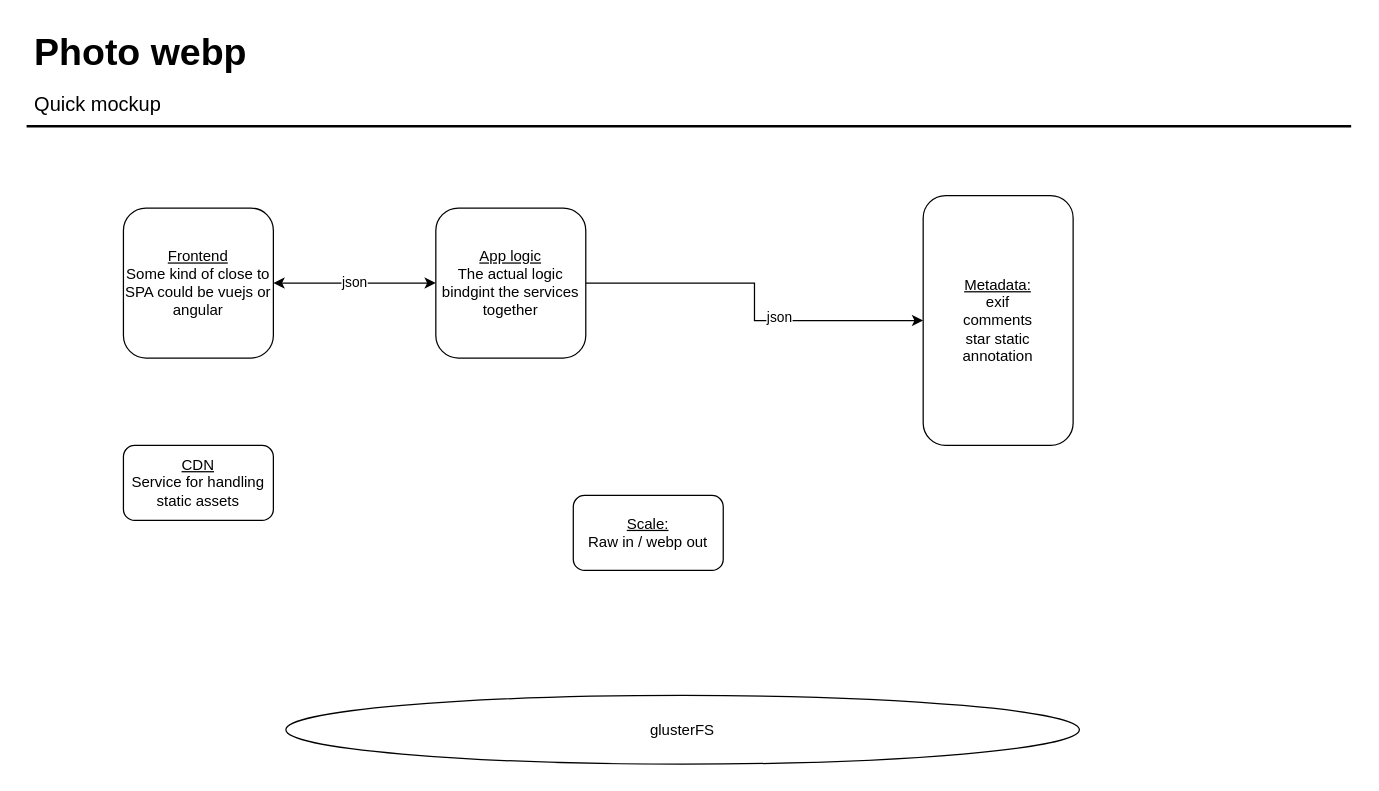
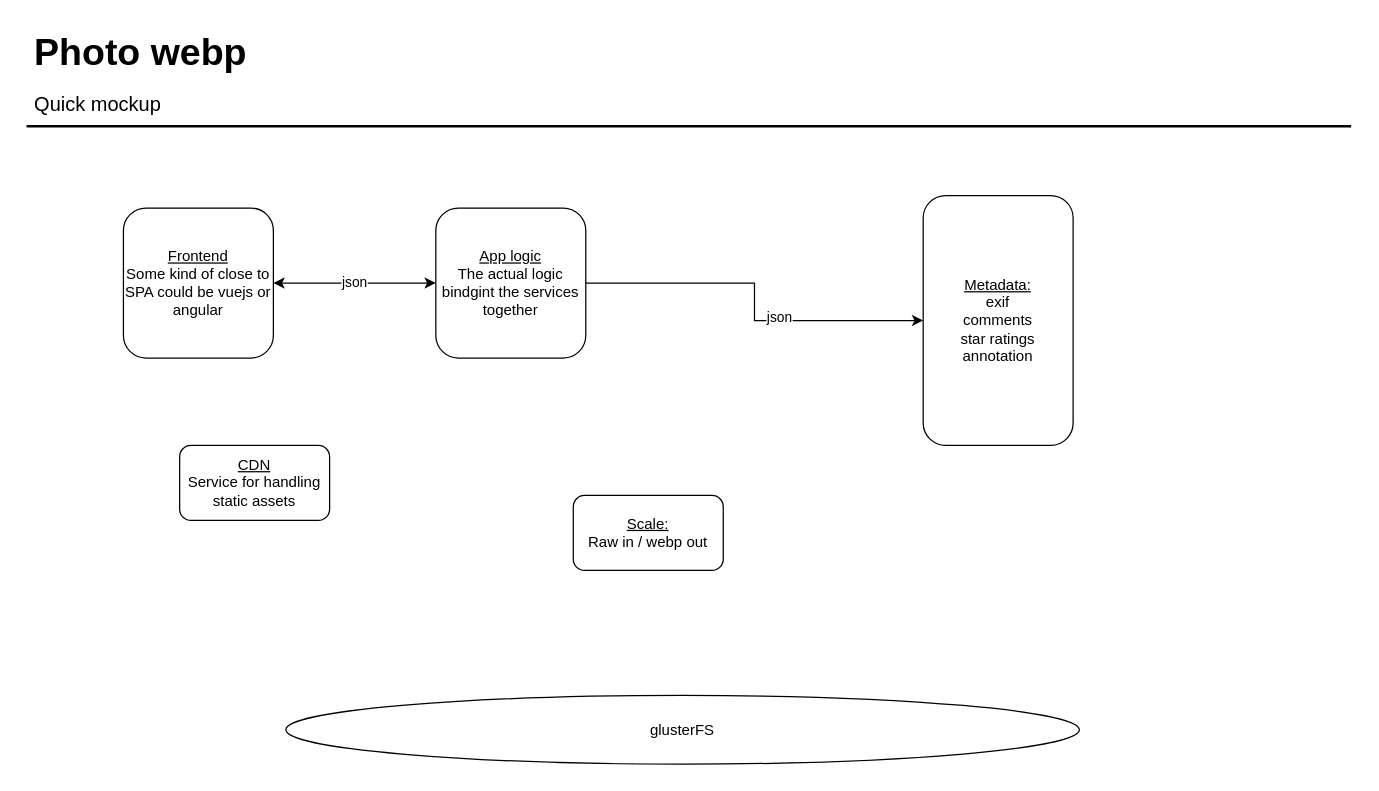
node "Metadata: exif comments star static annotation": label "Metadata: exif comments star static annotation" -> "Metadata: exif comments star ratings annotation"
node "CDN Service for handling static assets": moved (198, 483) -> (254, 483)
